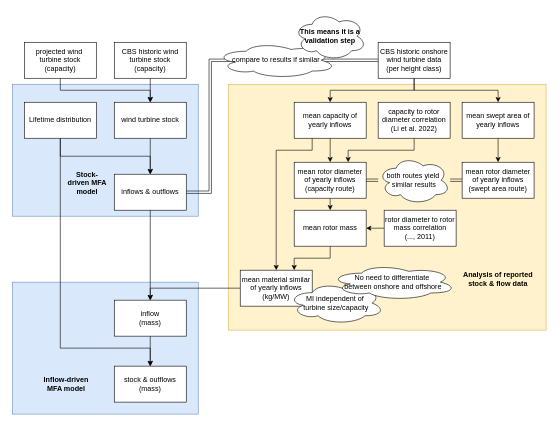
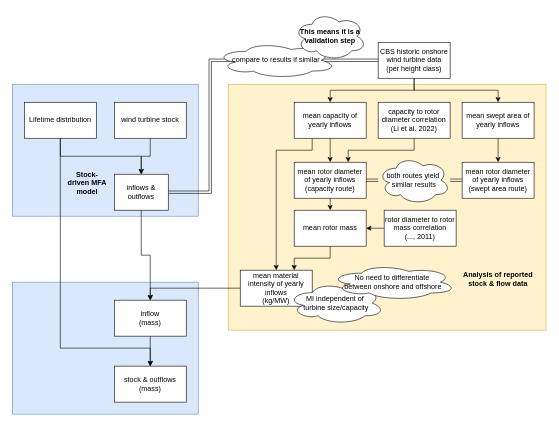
node "projected wind turbine stock (capacity)": removed
node "CBS historic wind turbine stock (capacity)": removed
edge "CBS historic wind turbine stock (capacity)" -> "wind turbine stock": removed
edge "projected wind turbine stock (capacity)" -> "wind turbine stock": removed
node "inflows & outflows": size 72x36 -> 54x36
node "mean material similar of yearly inflows (kg/MW)": label "mean material similar of yearly inflows (kg/MW)" -> "mean material intensity of yearly inflows (kg/MW)"
node "Inflow-driven MFA model": removed
